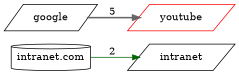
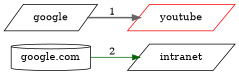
edge "google" -> "youtube": label "5" -> "1"
node "intranet.com": label "intranet.com" -> "google.com"
